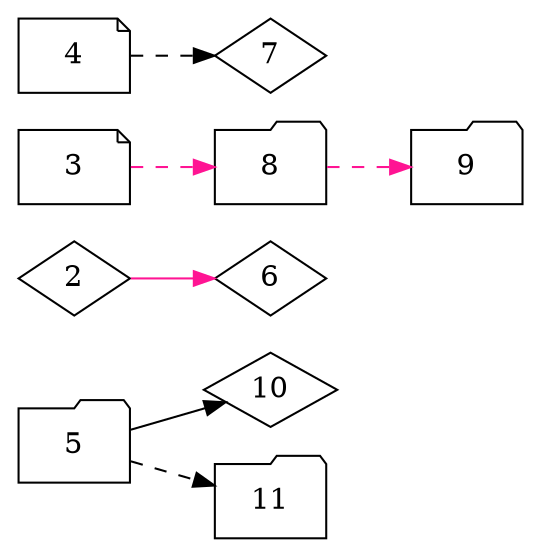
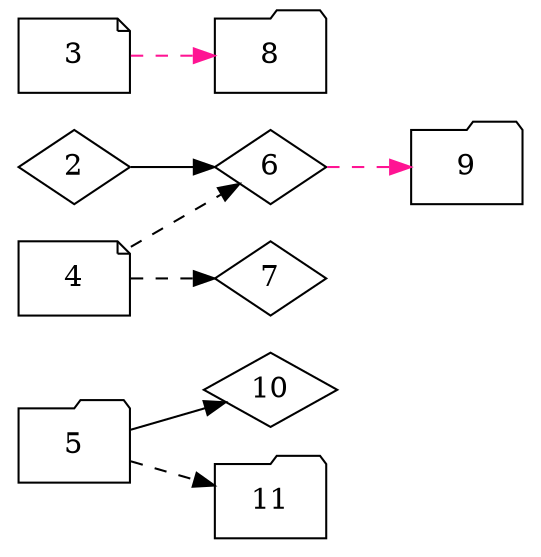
edge "8" -> "9": now "6" -> "9"
edge "4" -> "6": added
edge "2" -> "6": color deeppink -> black
